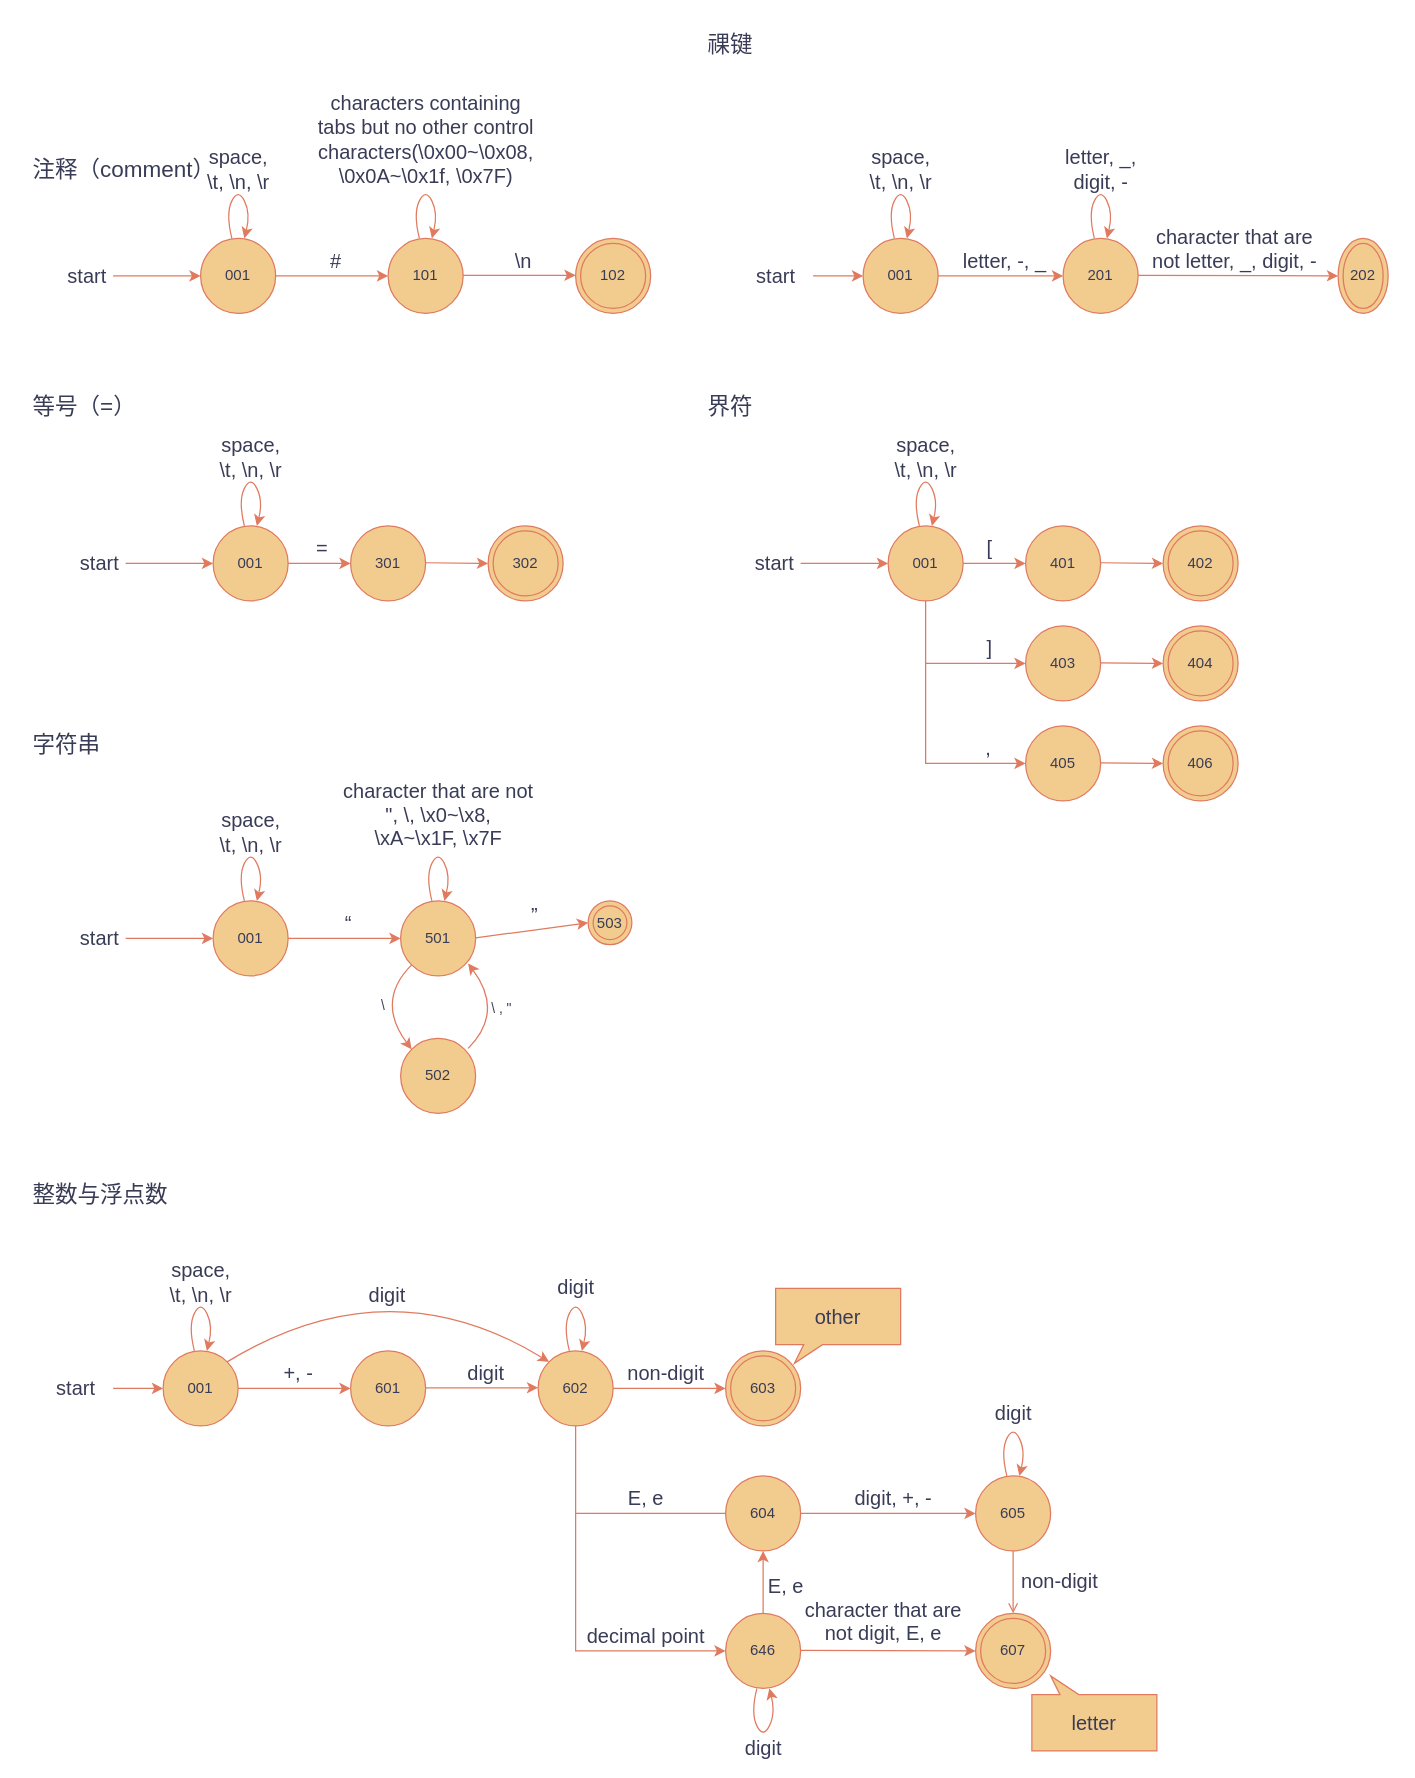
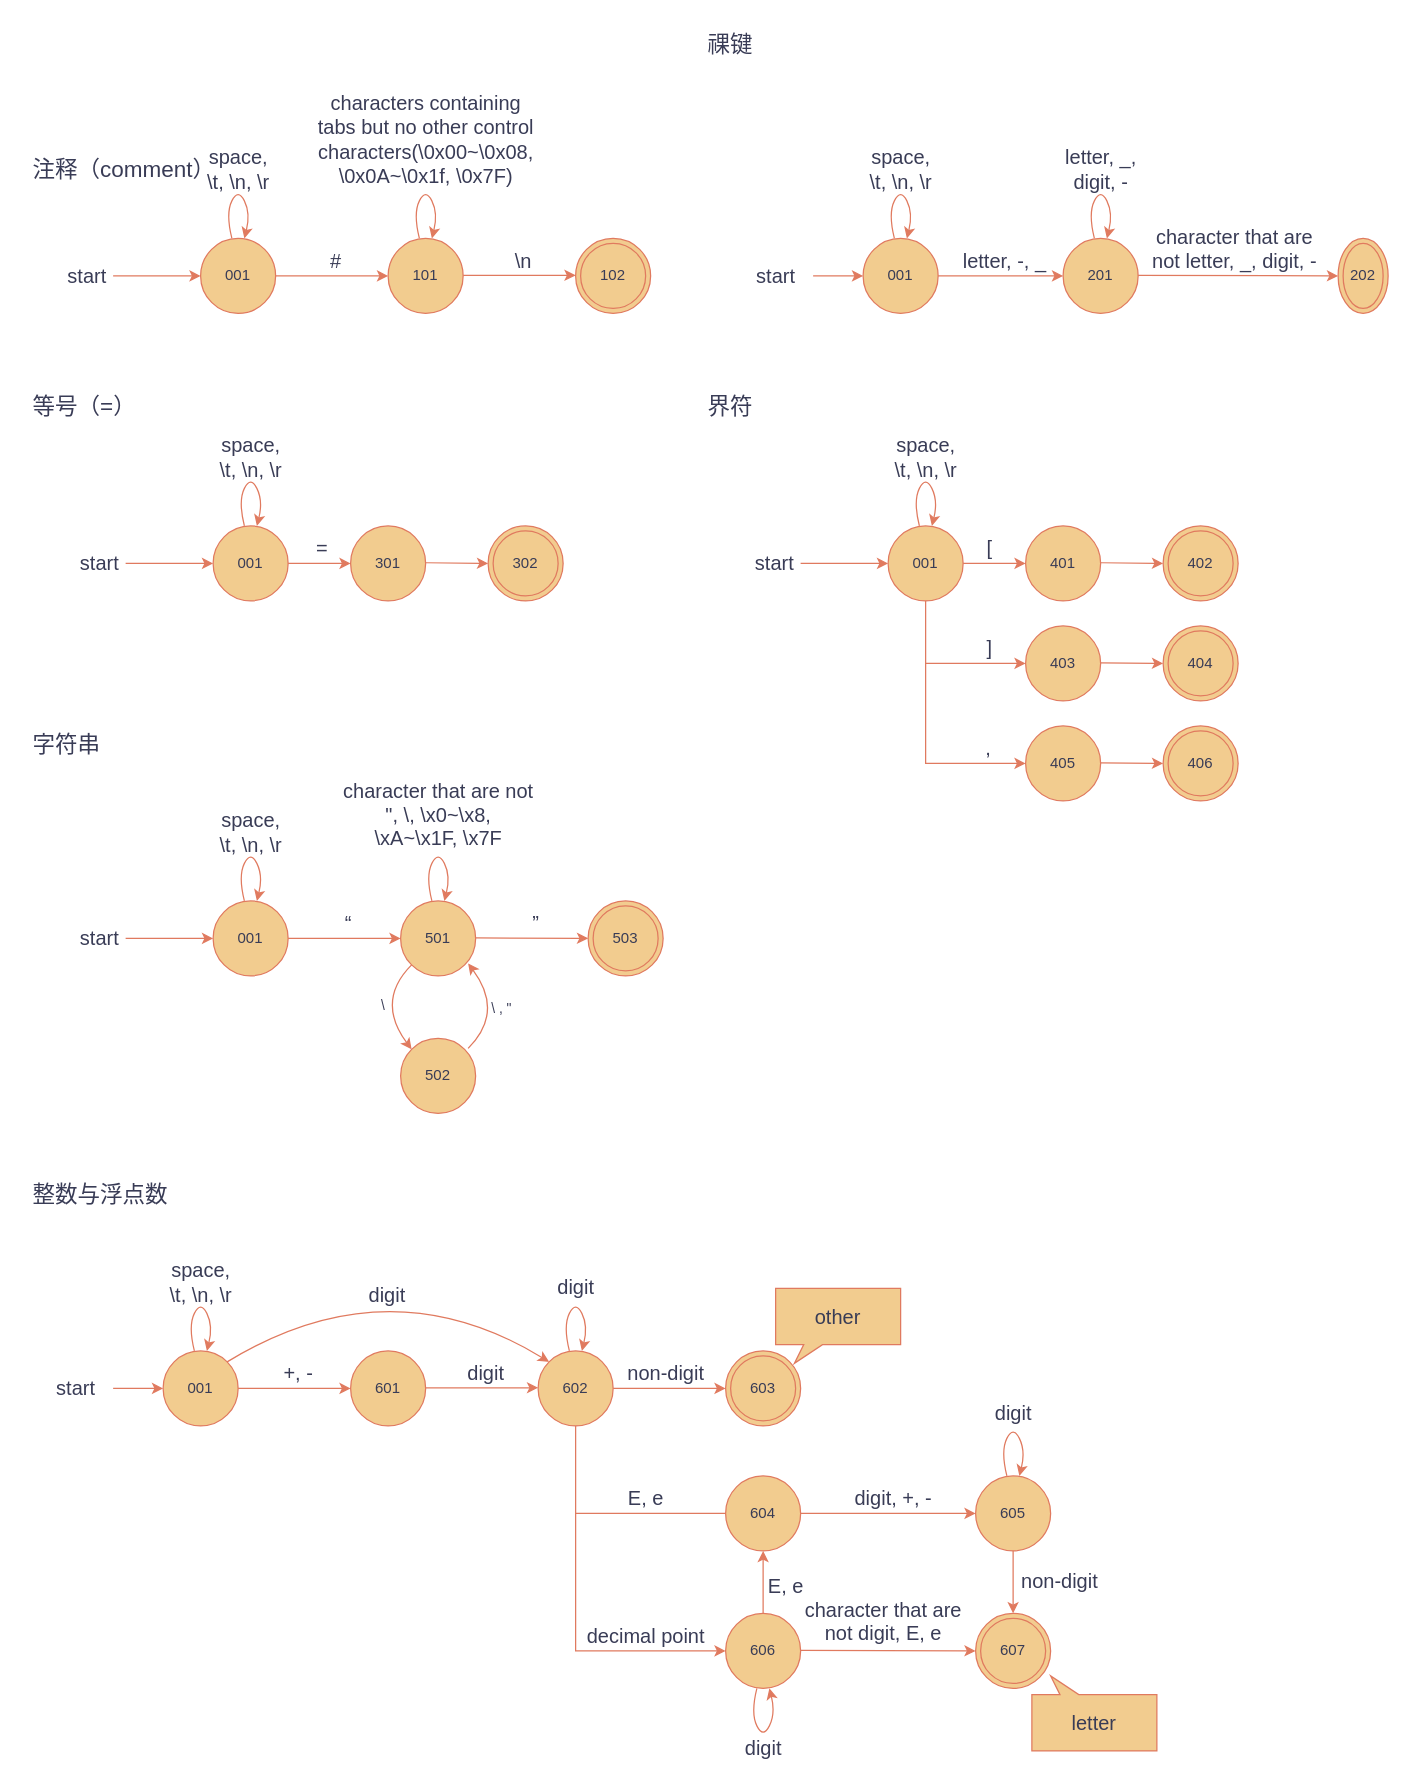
node "503": size 44x44 -> 75x75
edge "605" -> "607": arrowhead open -> classic
node "646": label "646" -> "606"
